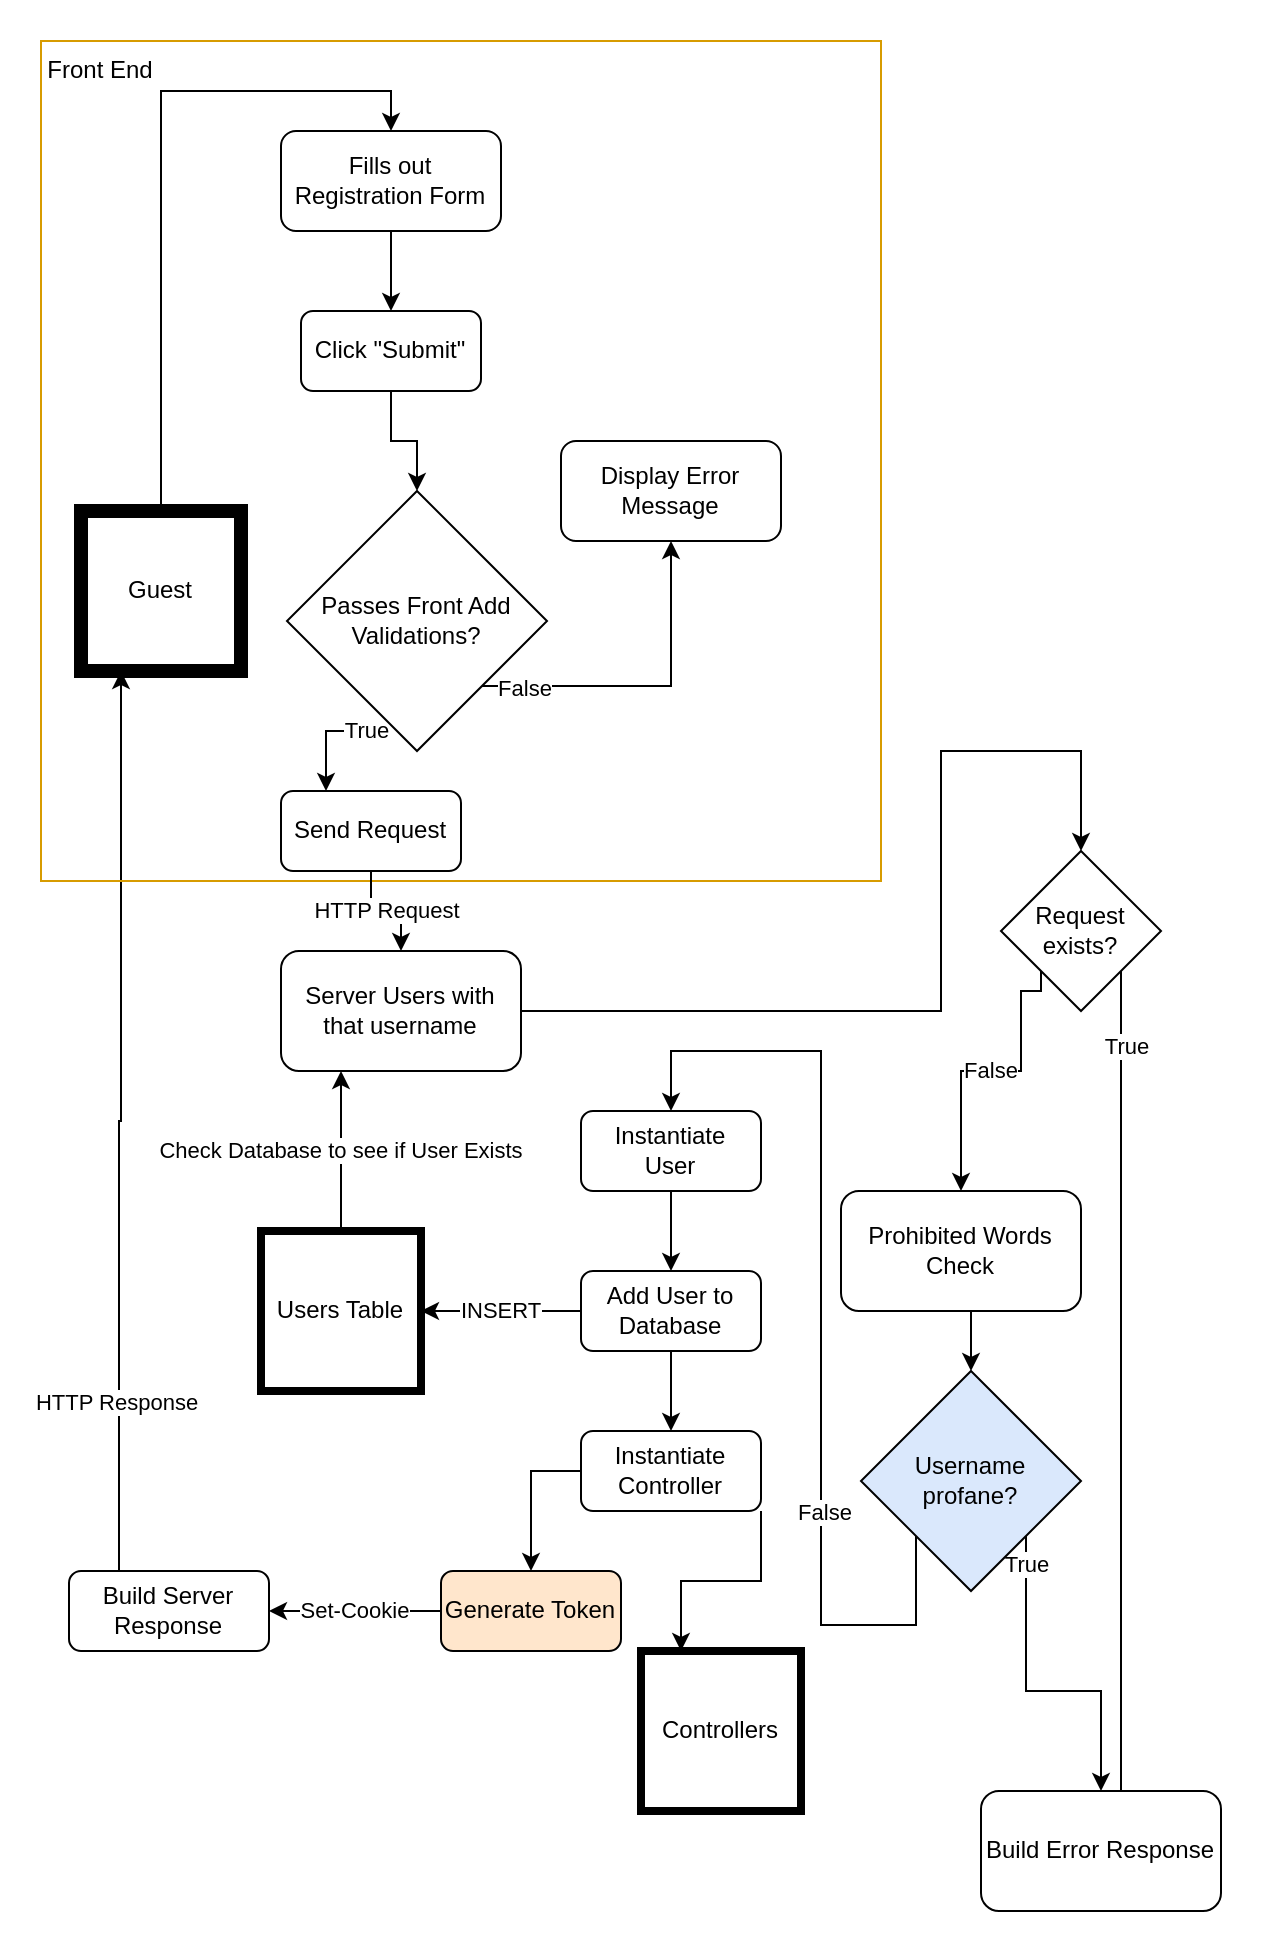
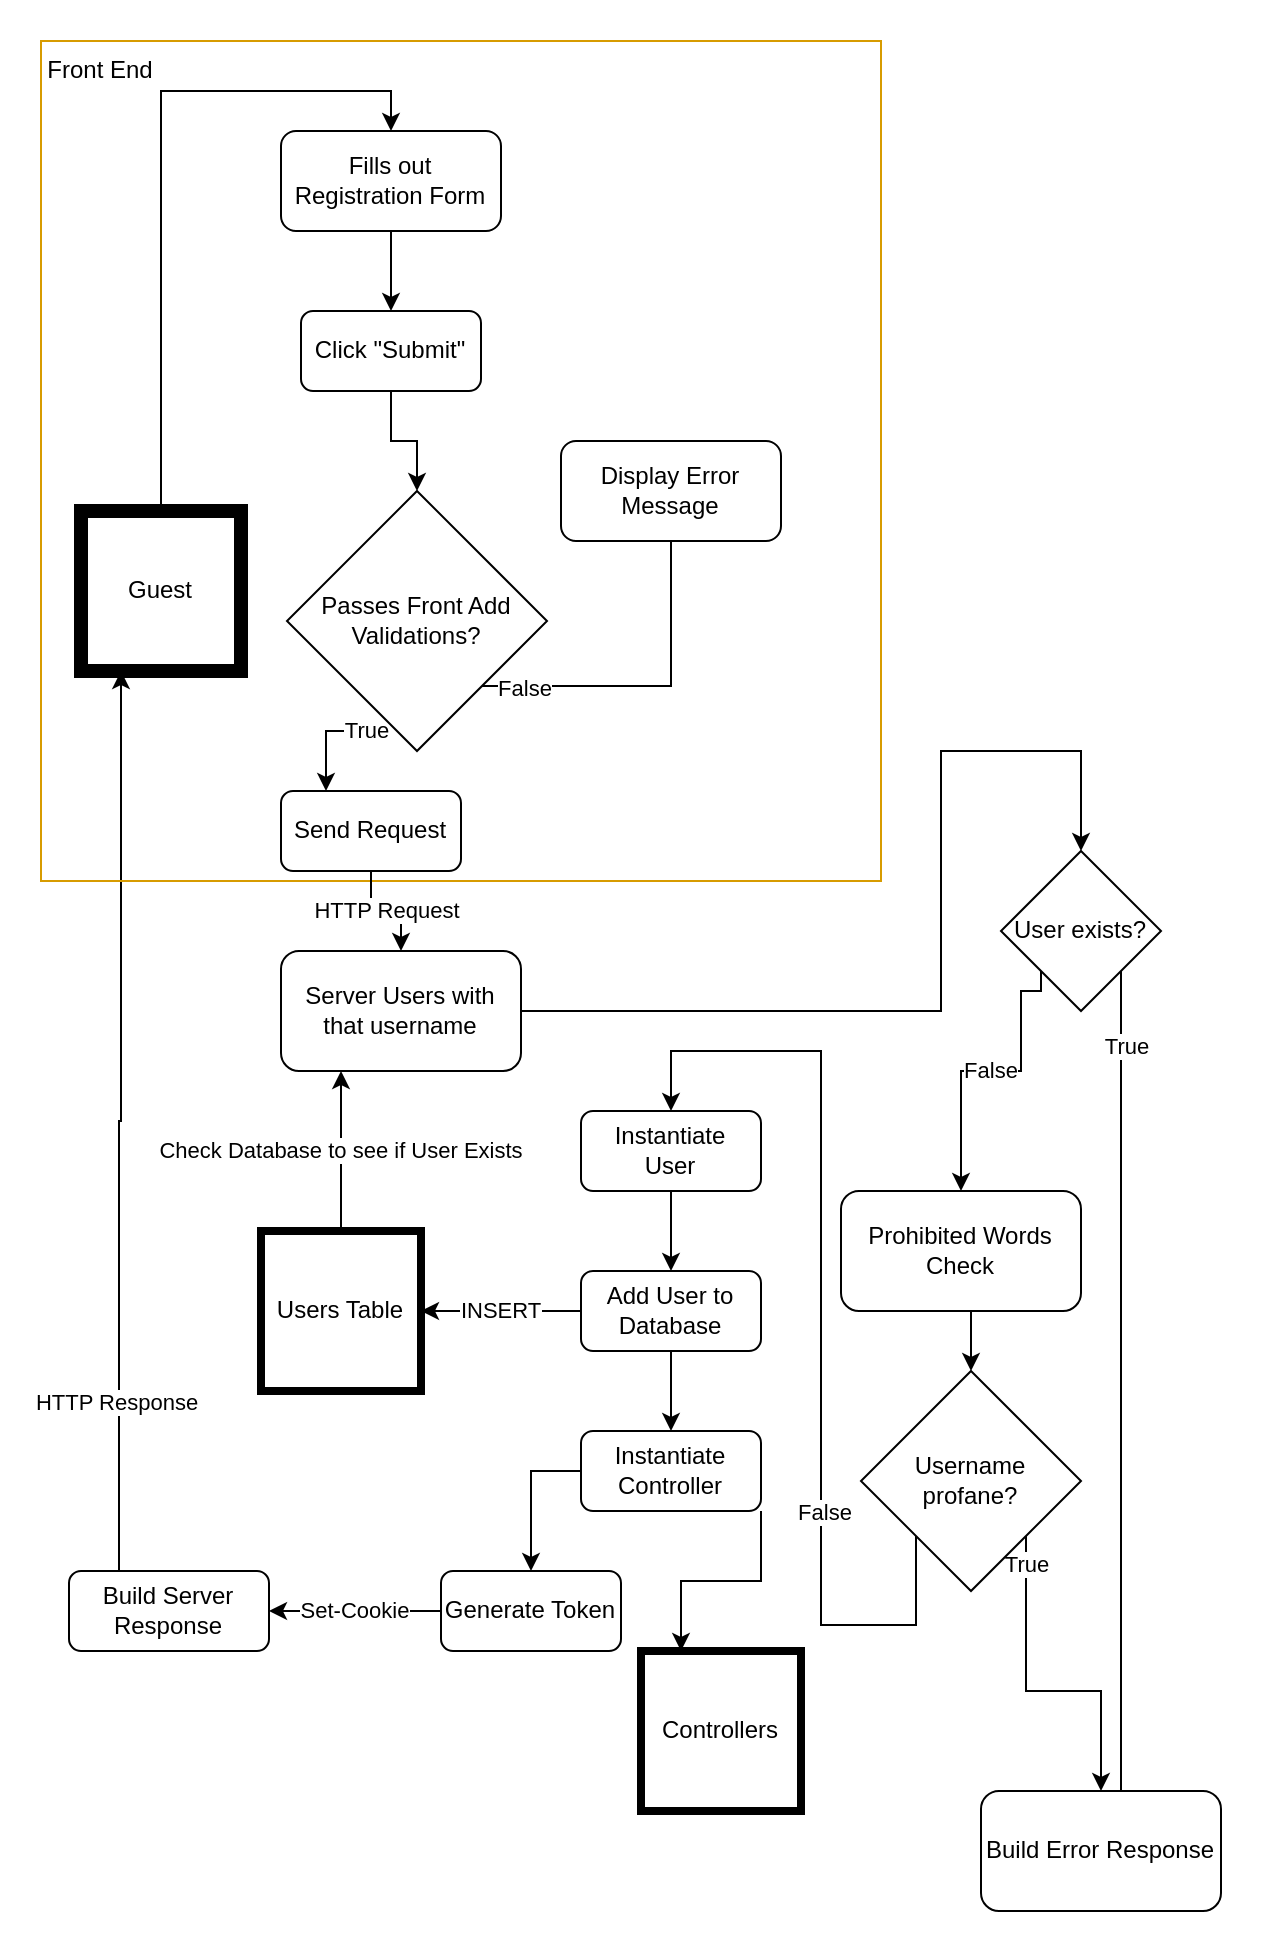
edge "Passes Front Add Validations?" -> "Display Error Message": arrowhead classic -> none
node "Request exists?": label "Request exists?" -> "User exists?"
node "Username profane?": fillcolor #dae8fc -> #ffffff
node "Generate Token": fillcolor #ffe6cc -> #ffffff
